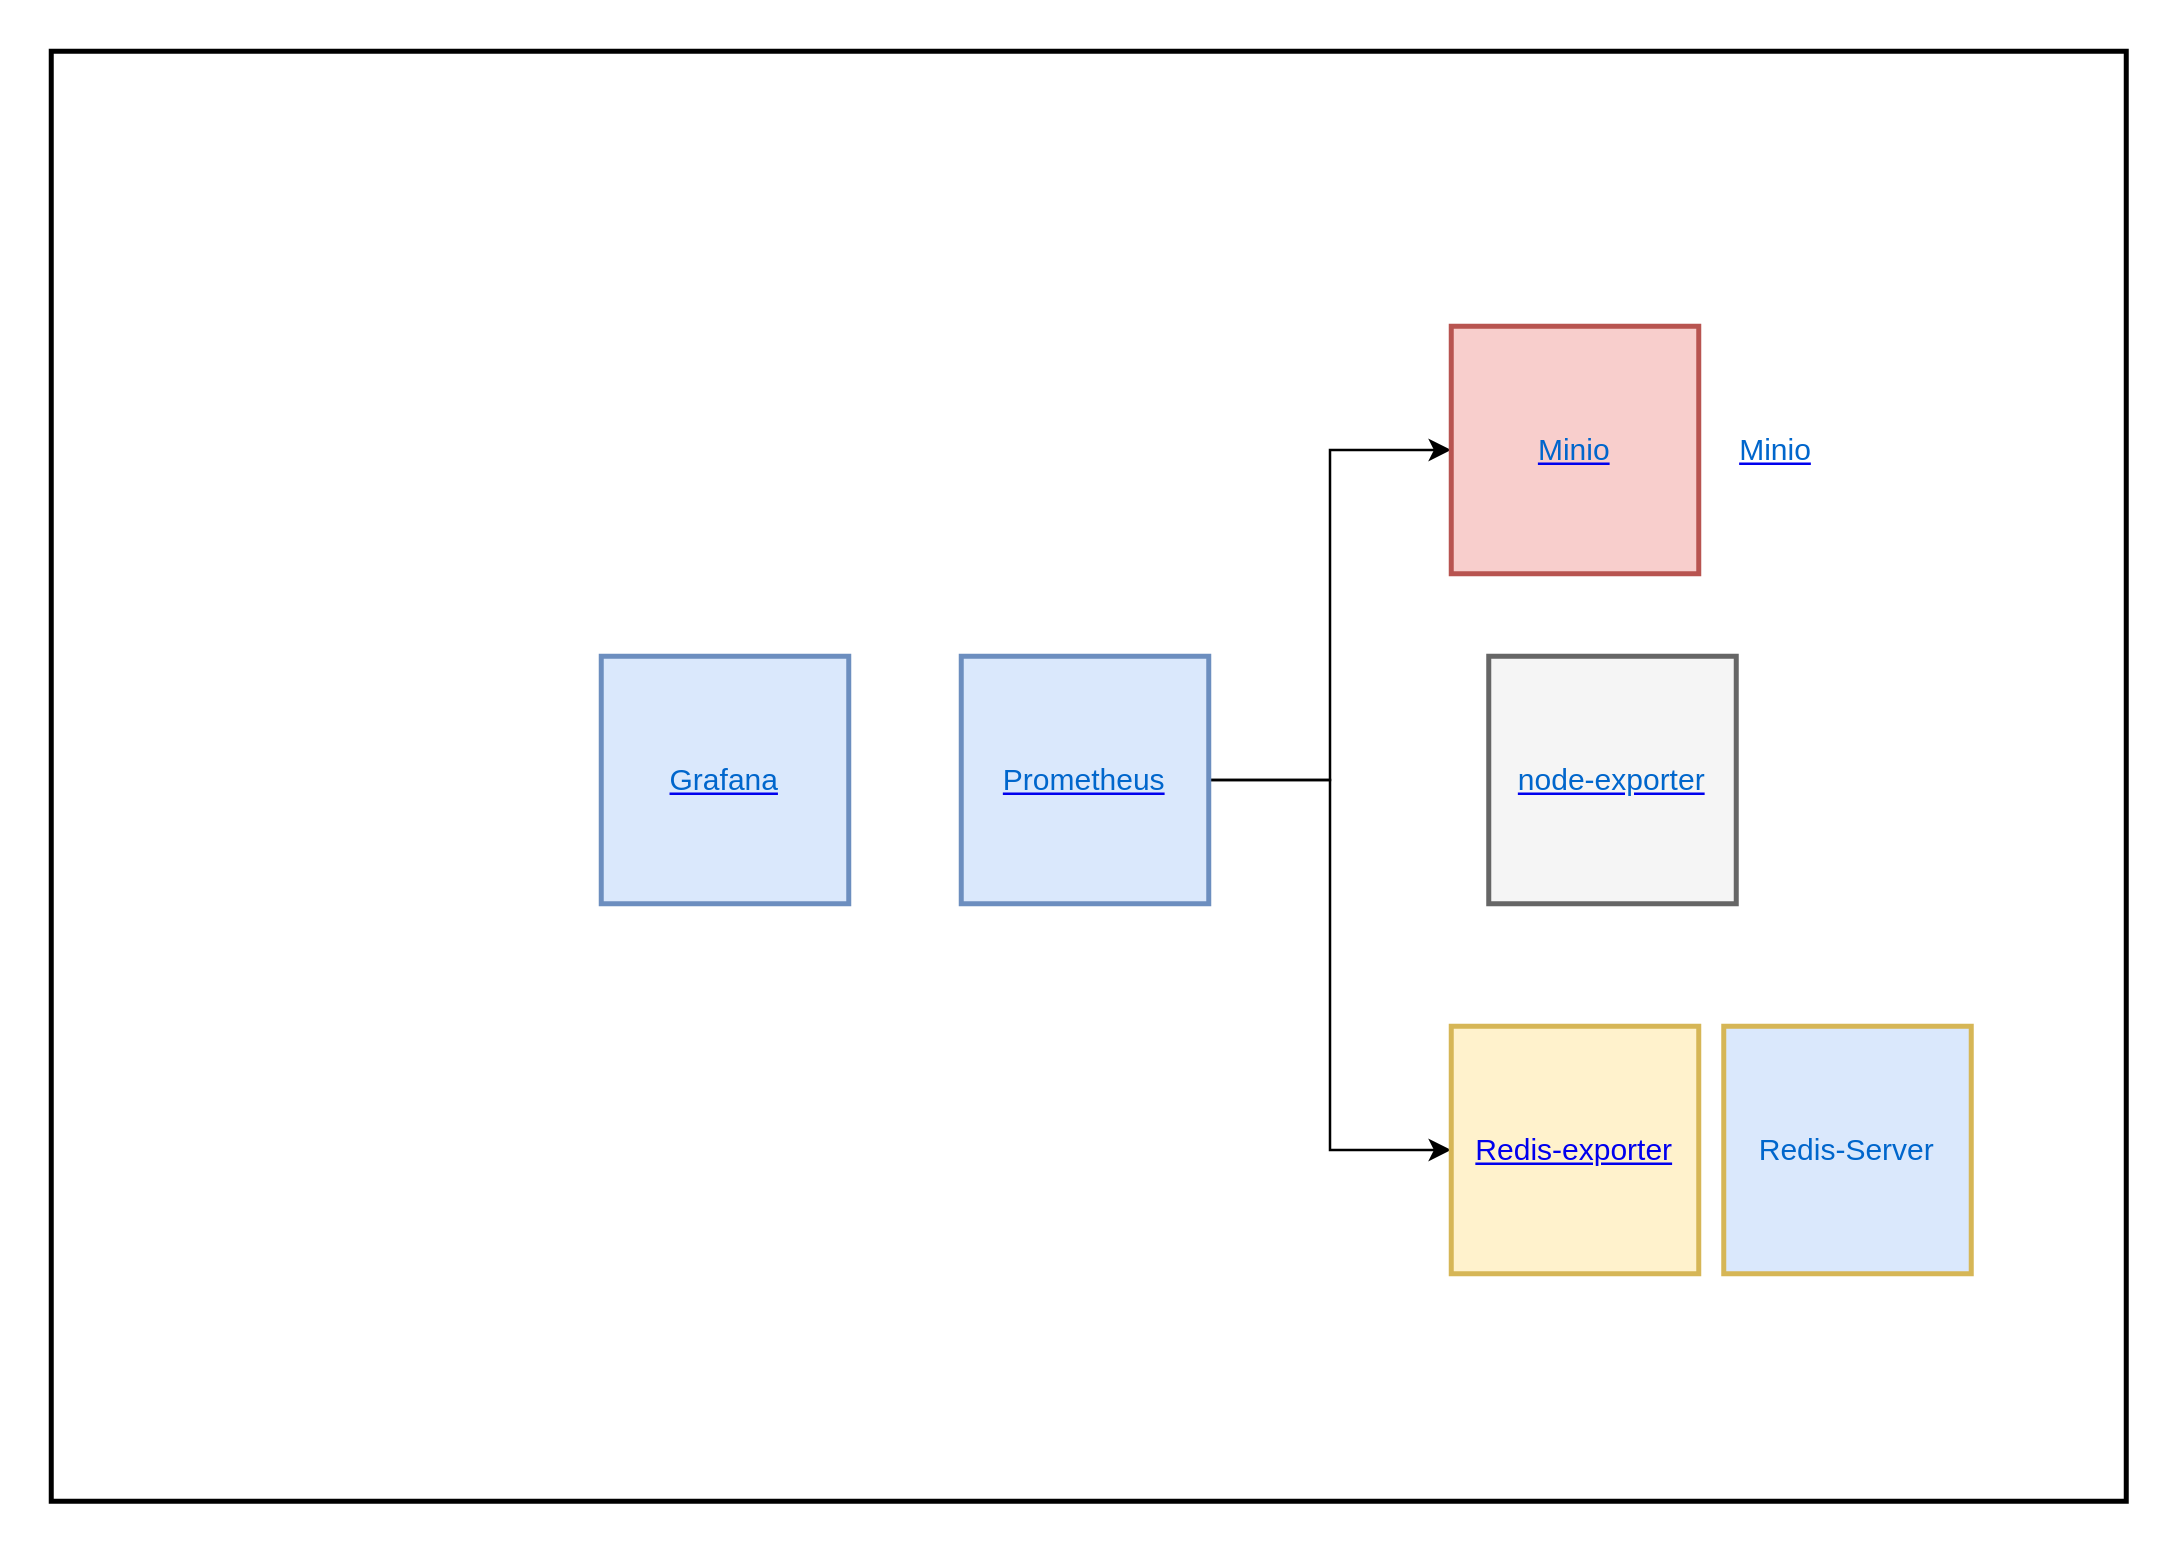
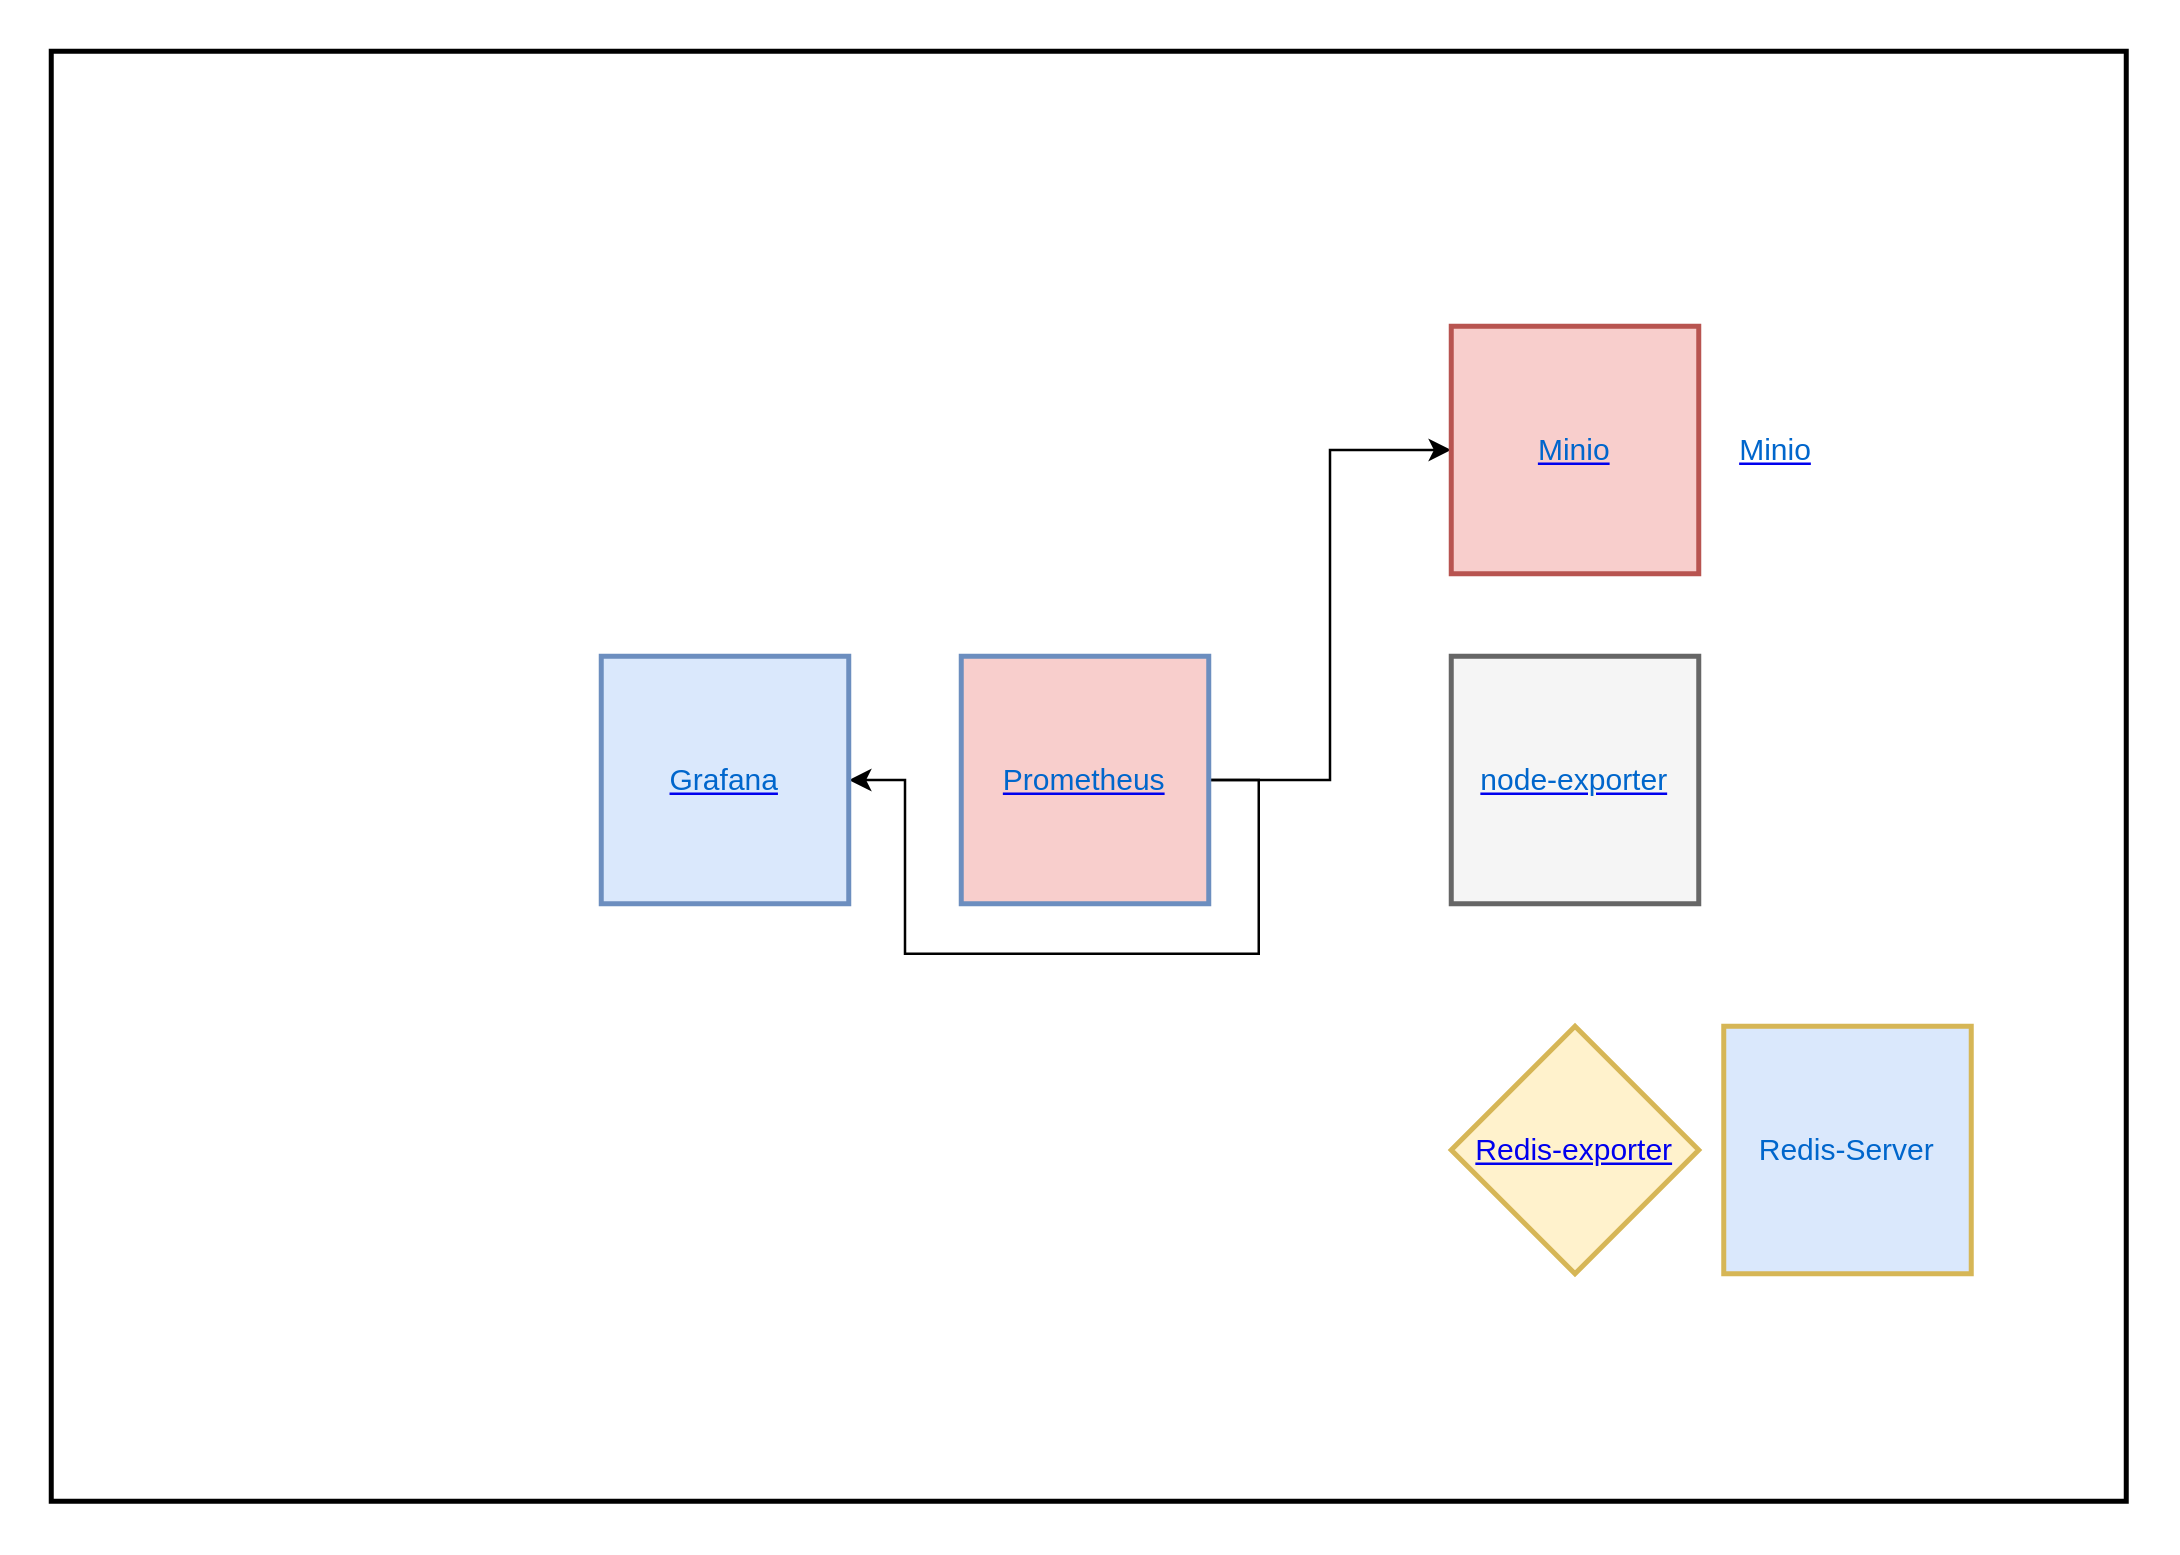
node "Prometheus": fillcolor #dae8fc -> #f8cecc
node "node-exporter": moved (1613, 780) -> (1575, 780)
edge "Prometheus" -> "Redis-exporter": now "Prometheus" -> "Grafana"
node "Redis-exporter": shape rectangle -> diamond
